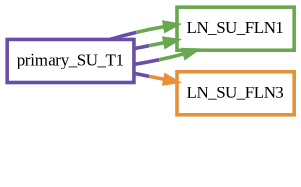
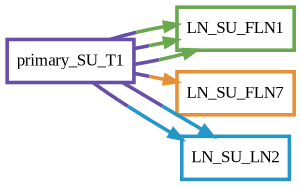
node "LN_SU_FLN3": label "LN_SU_FLN3" -> "LN_SU_FLN7"
node "LN_SU_LN2": added
